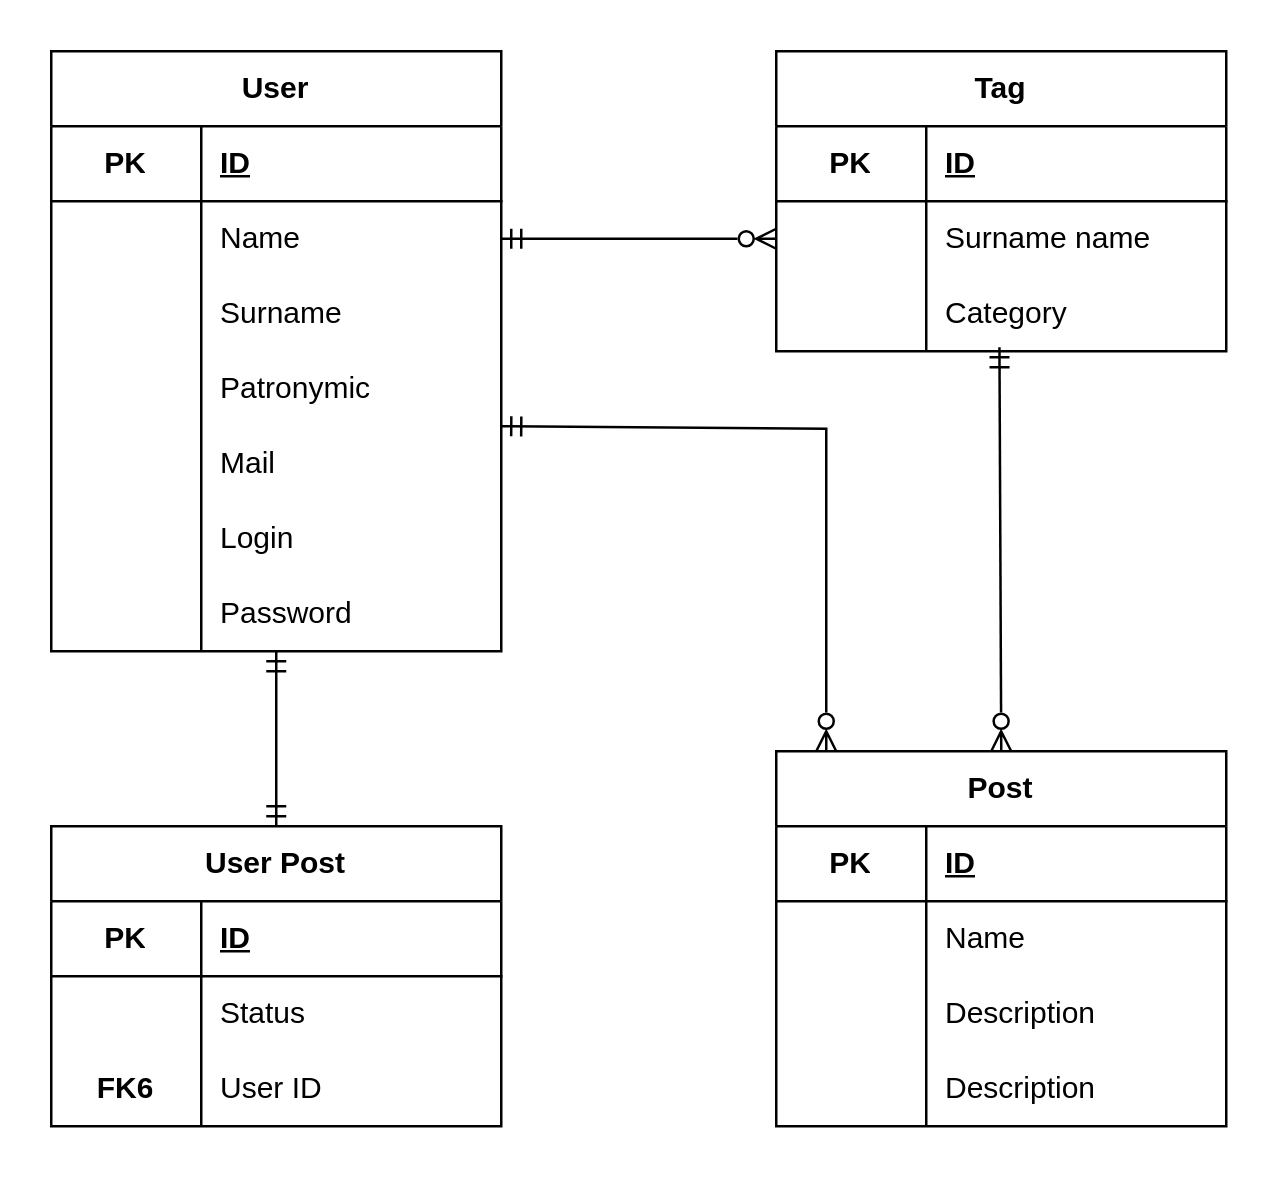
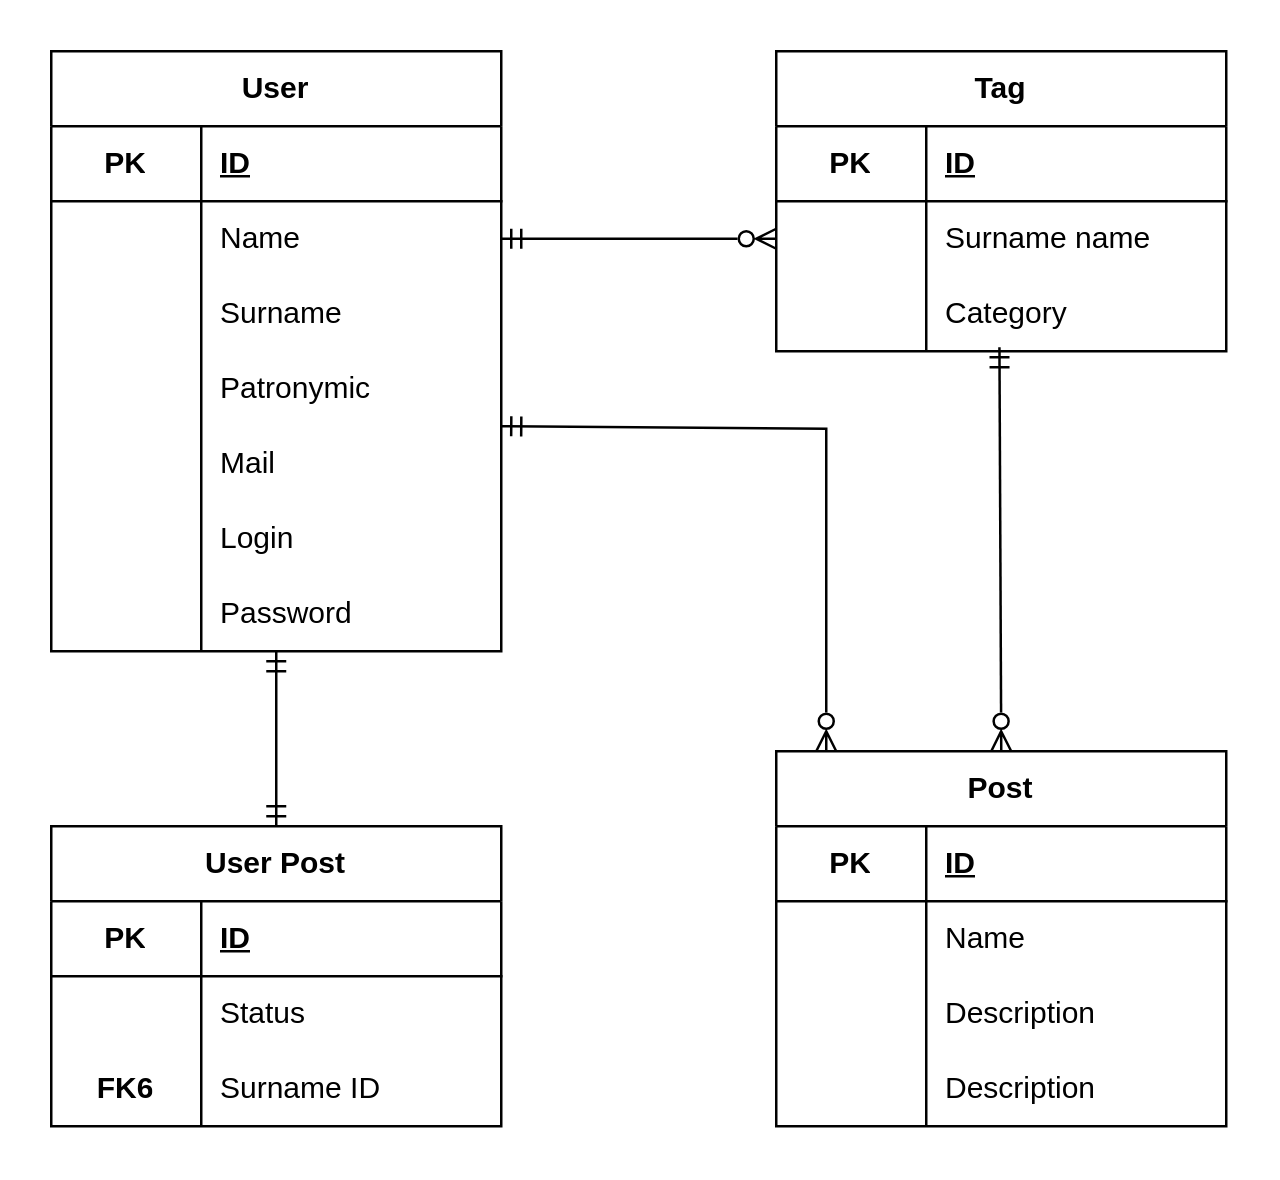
node "User ID": label "User ID" -> "Surname ID"
